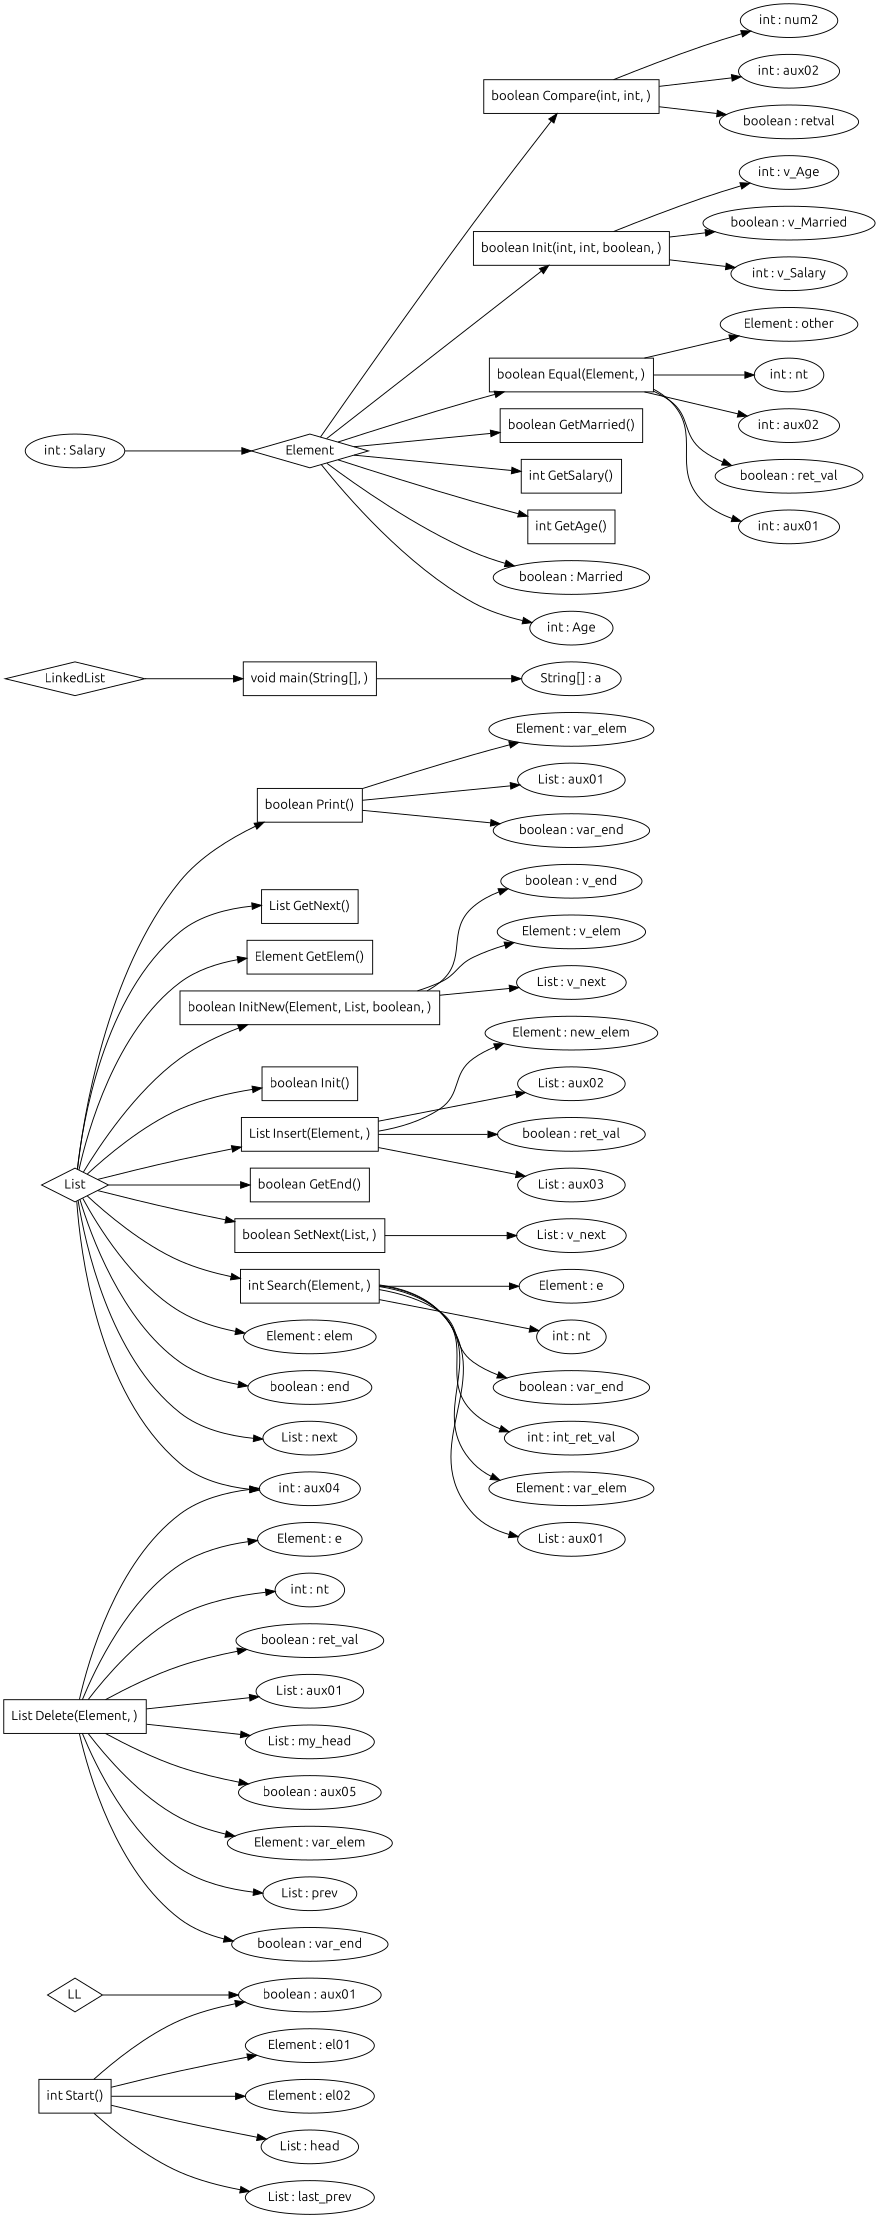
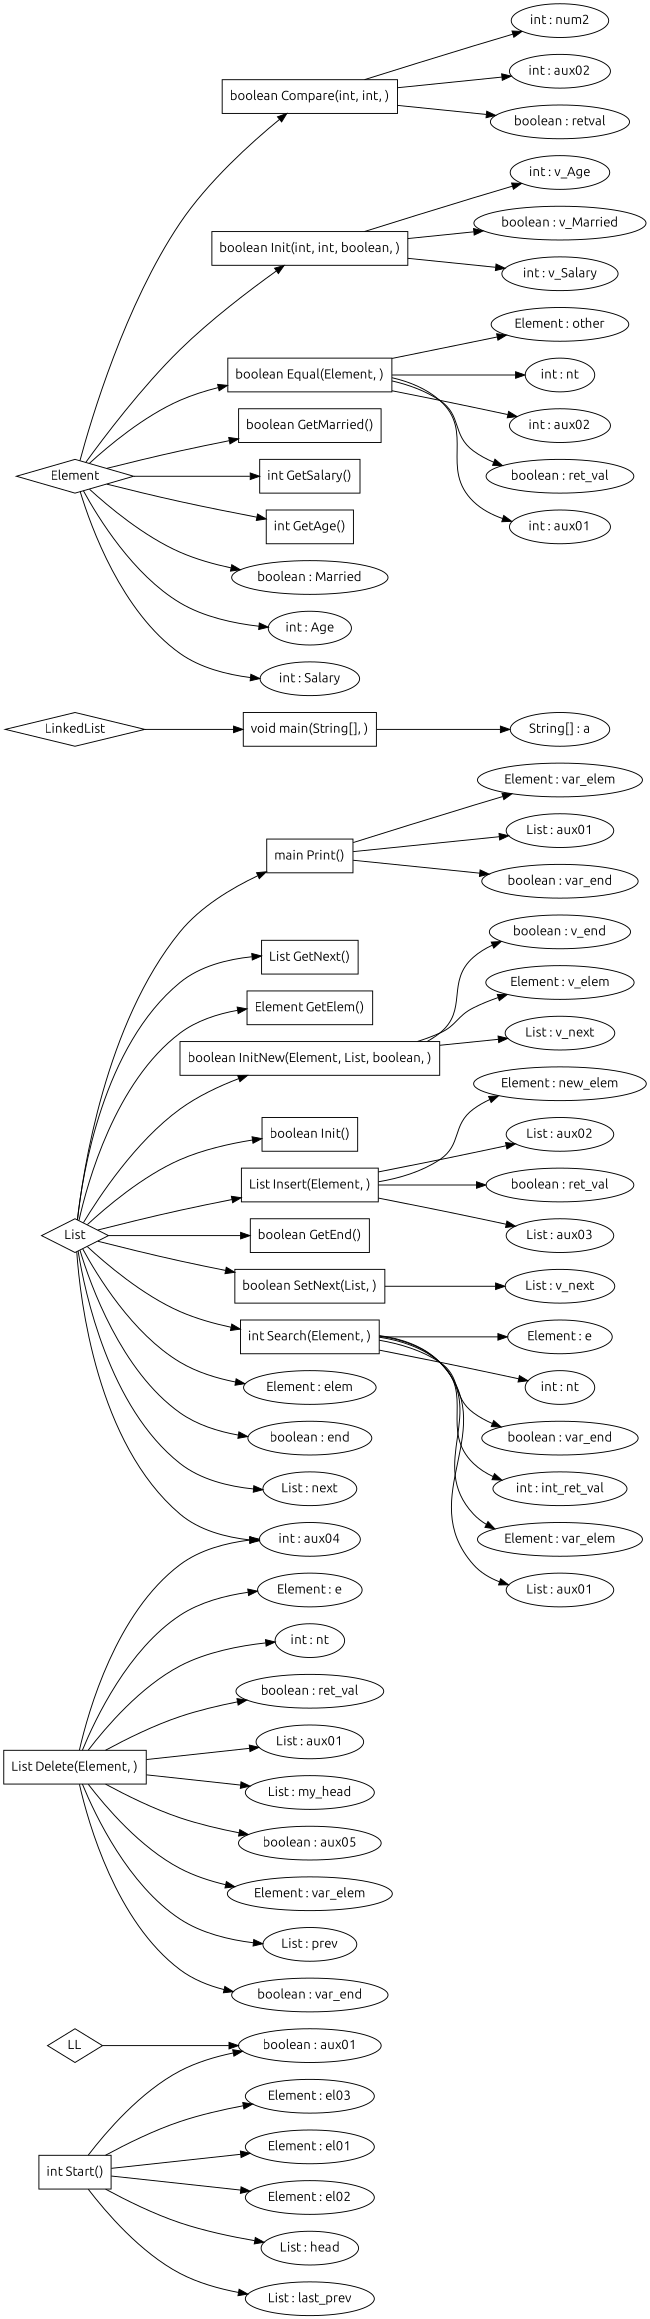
edge "int : Salary" -> "Element": reversed
node "boolean Print()": label "boolean Print()" -> "main Print()"
node "Element : el03": added
